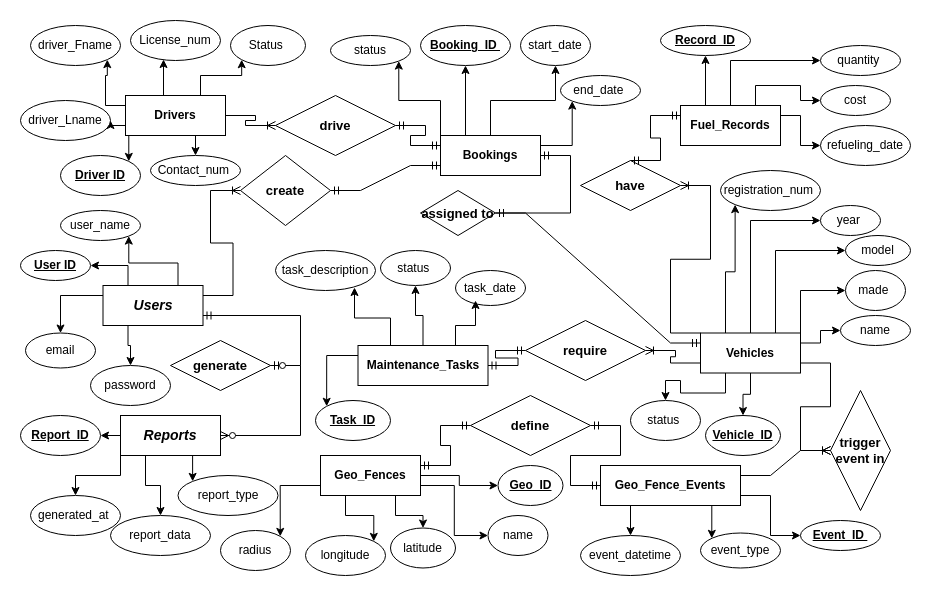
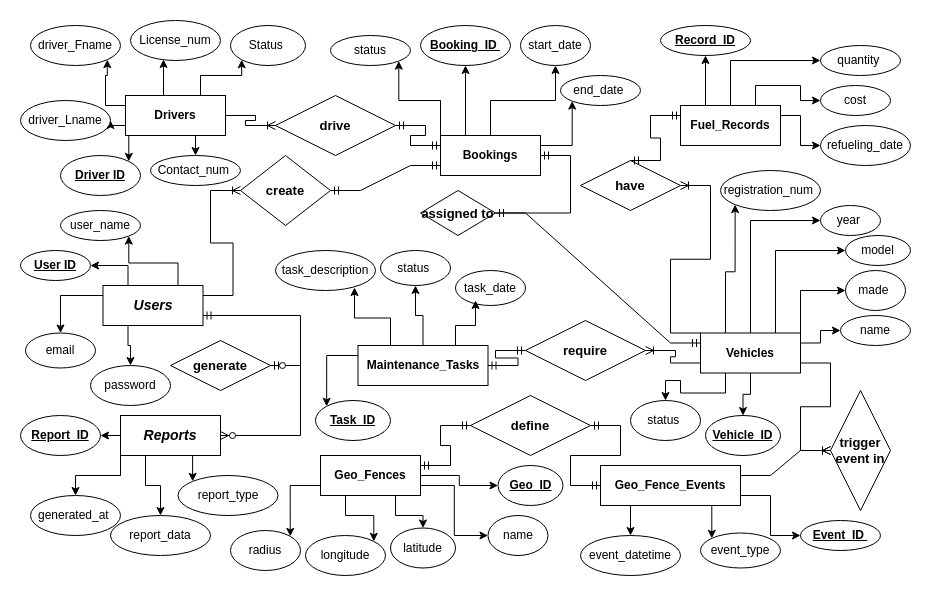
node "radius": moved (256, 551) -> (266, 551)
